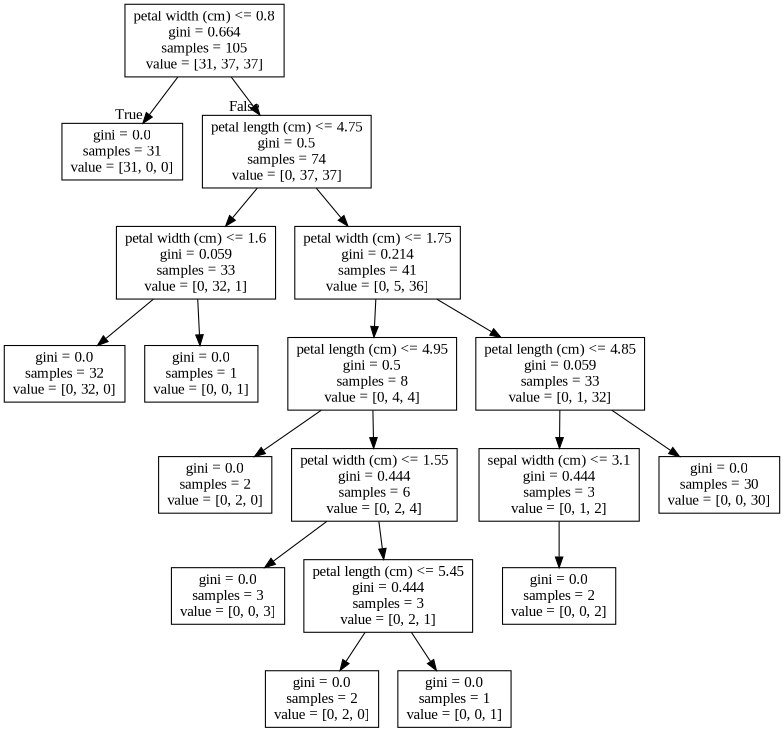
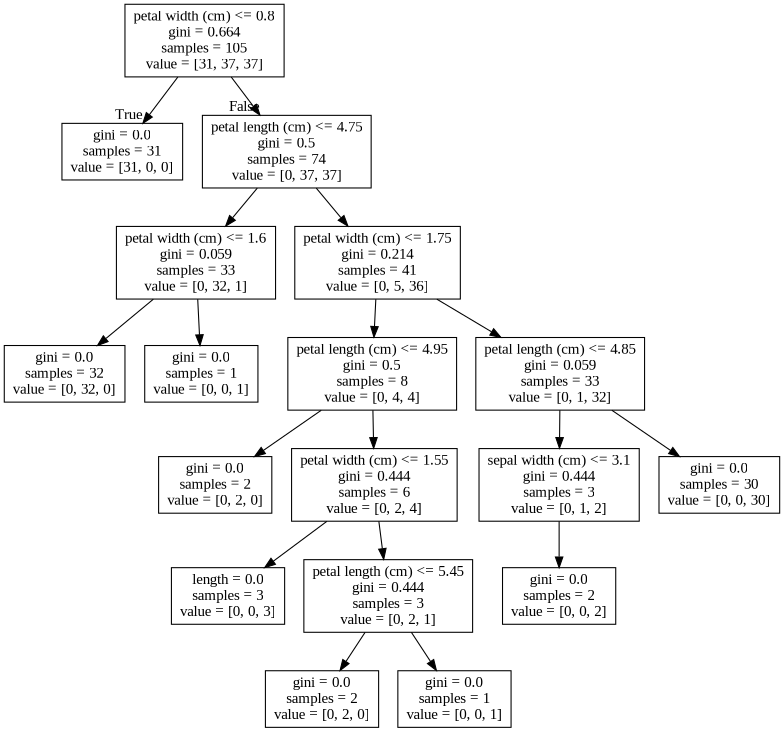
node "gini = 0.0 samples = 3 value = [0, 0, 3]": label "gini = 0.0 samples = 3 value = [0, 0, 3]" -> "length = 0.0 samples = 3 value = [0, 0, 3]"
